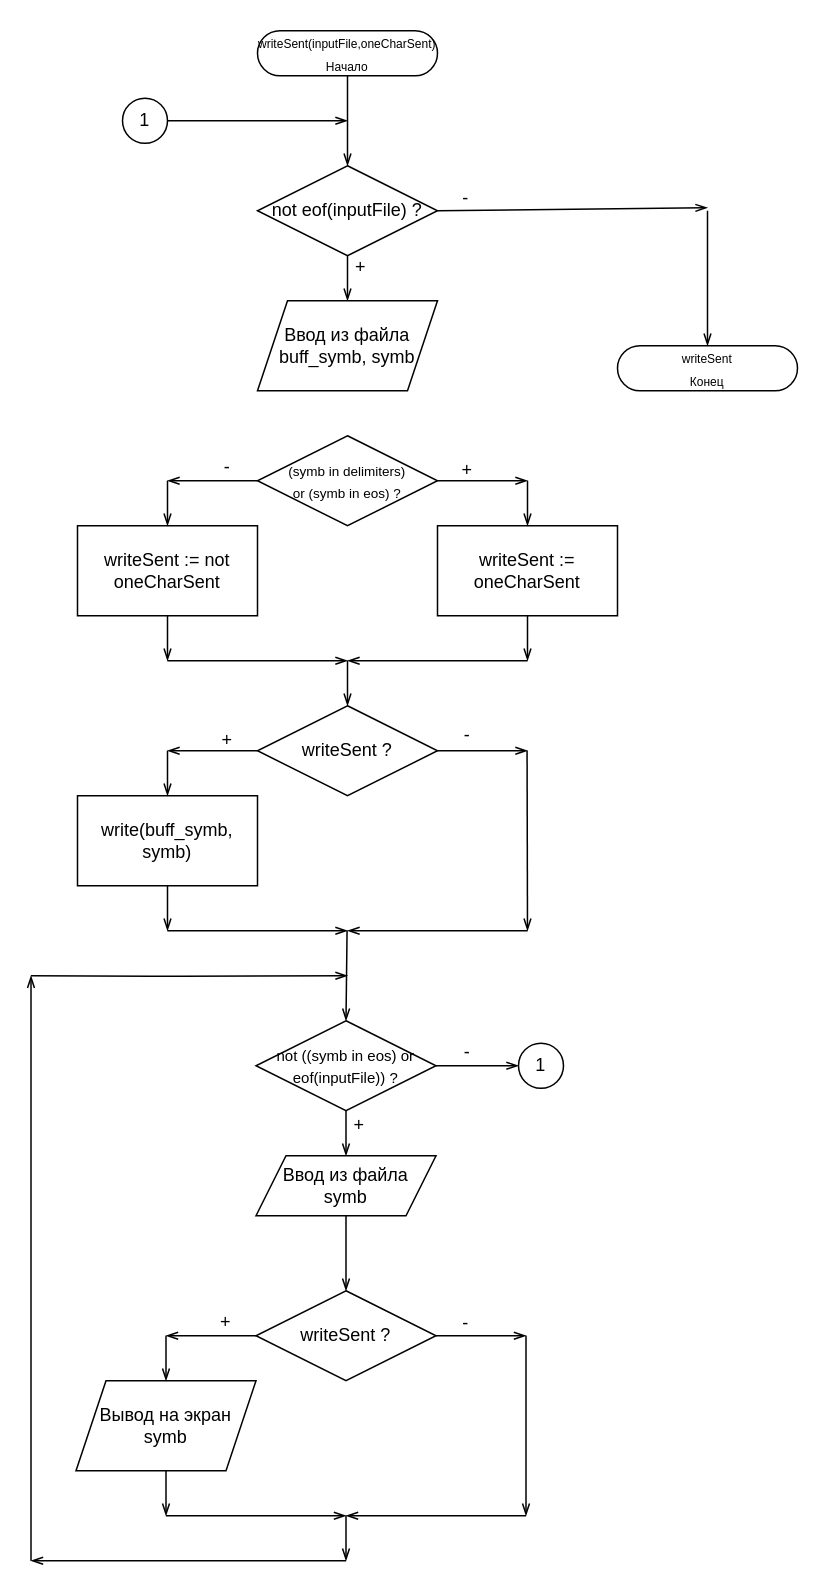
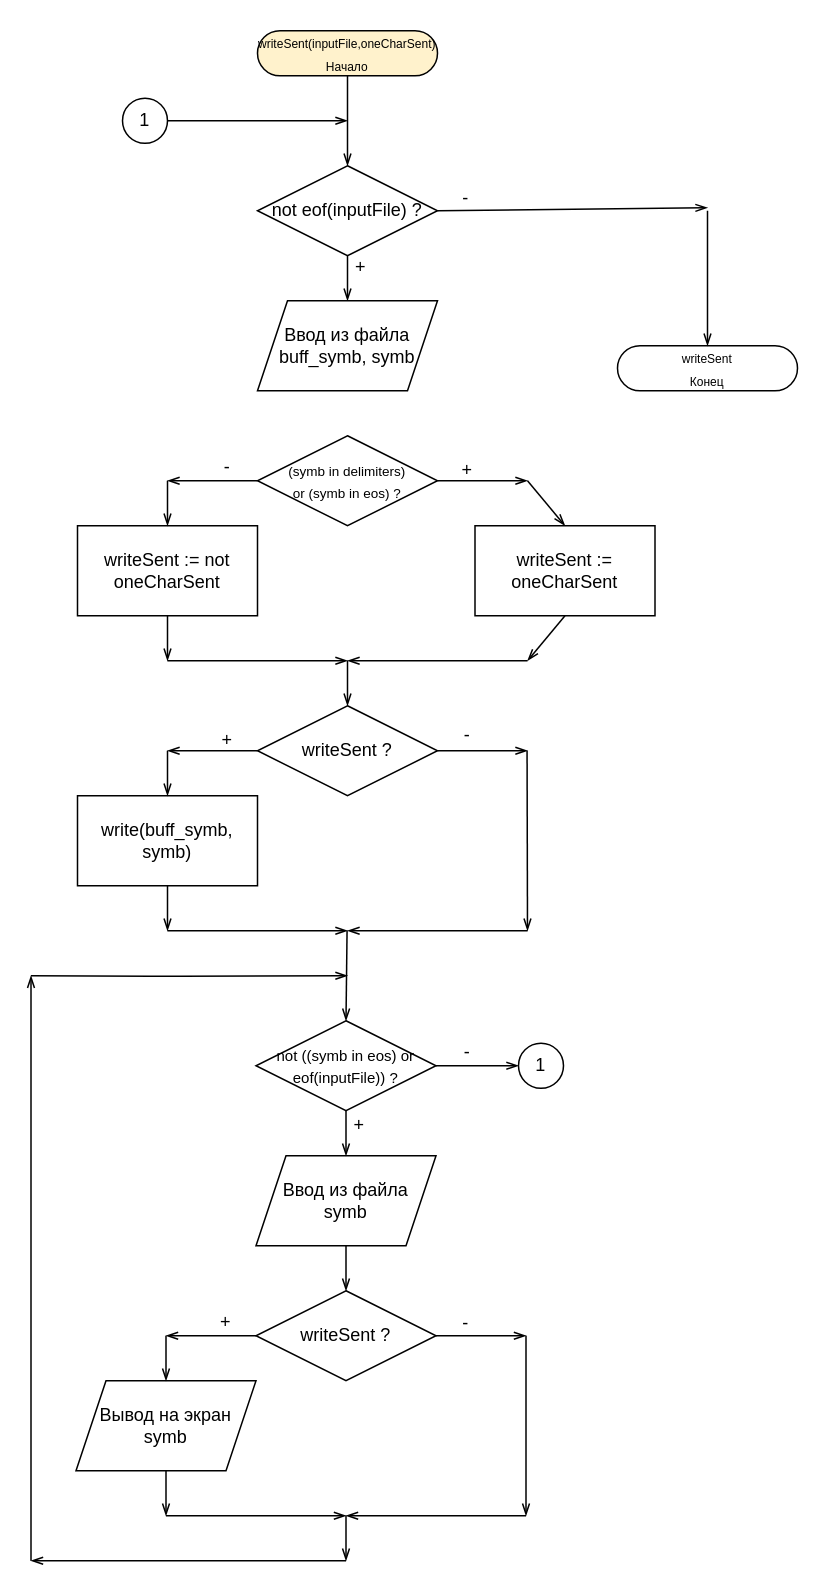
node "writeSent(inputFile,oneCharSent) Начало": fillcolor #ffffff -> #fff2cc
node "writeSent := oneCharSent": moved (527, 571) -> (565, 571)
node "Ввод из файла symb": size 180x60 -> 180x90
